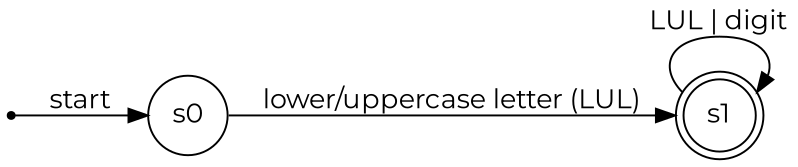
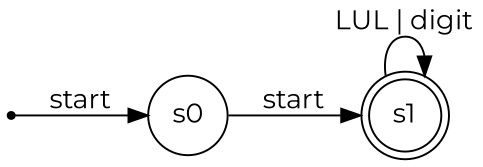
edge "s0" -> "s1": label "lower/uppercase letter (LUL)" -> "start"
